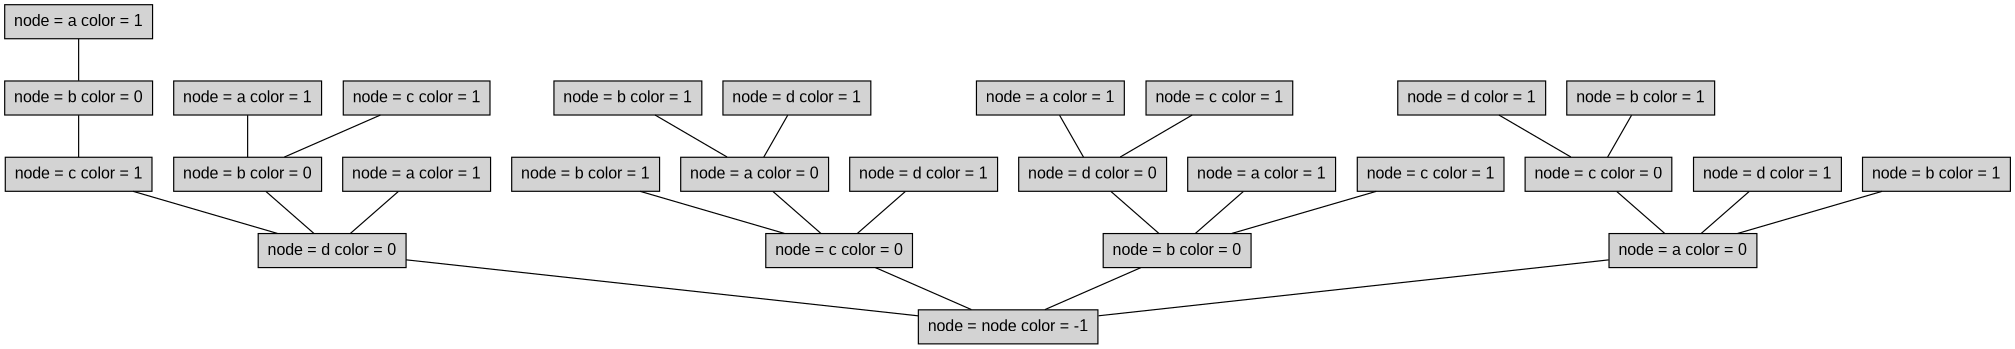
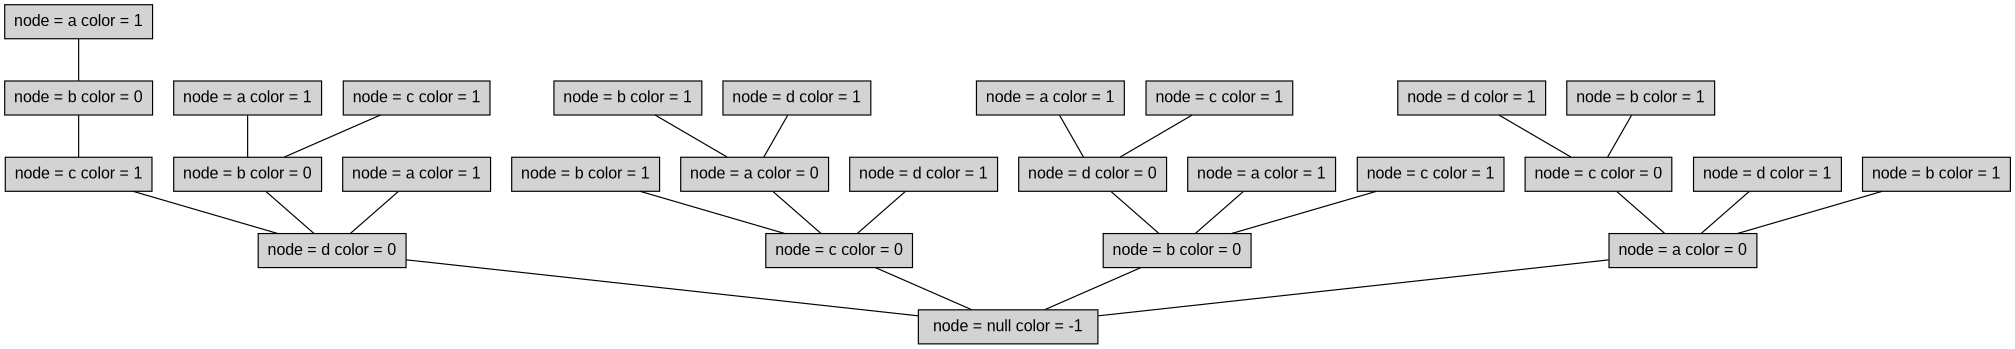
node "node = node color = -1": label "node = node color = -1" -> "node = null color = -1"
